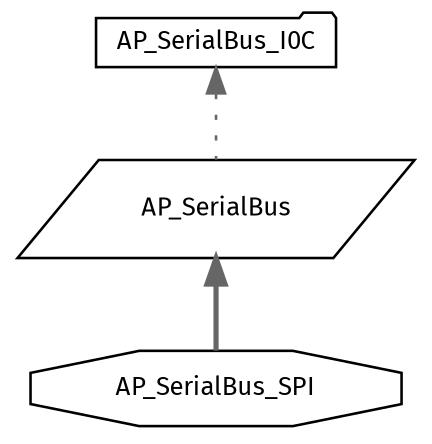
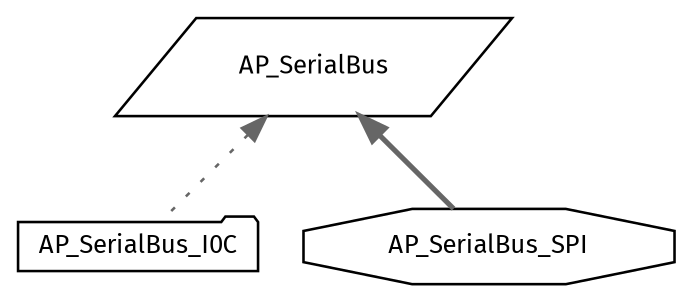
edge "AP_SerialBus" -> "AP_SerialBus_I0C": reversed
